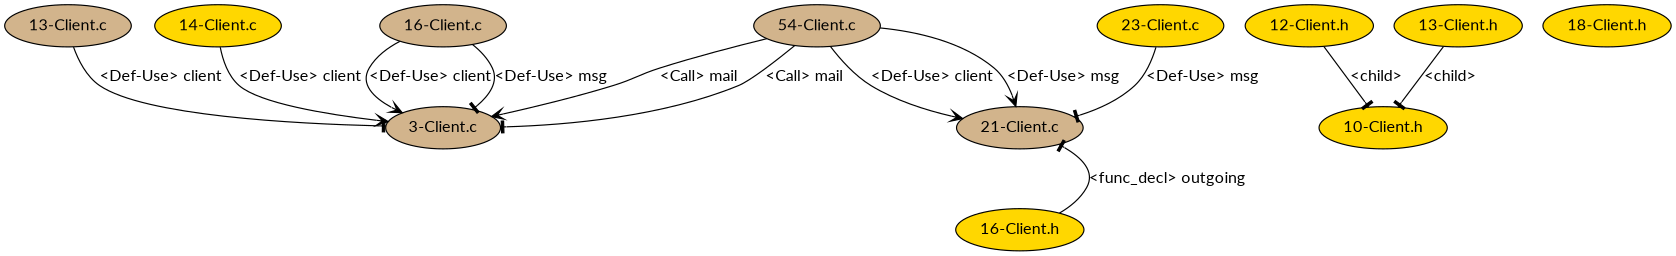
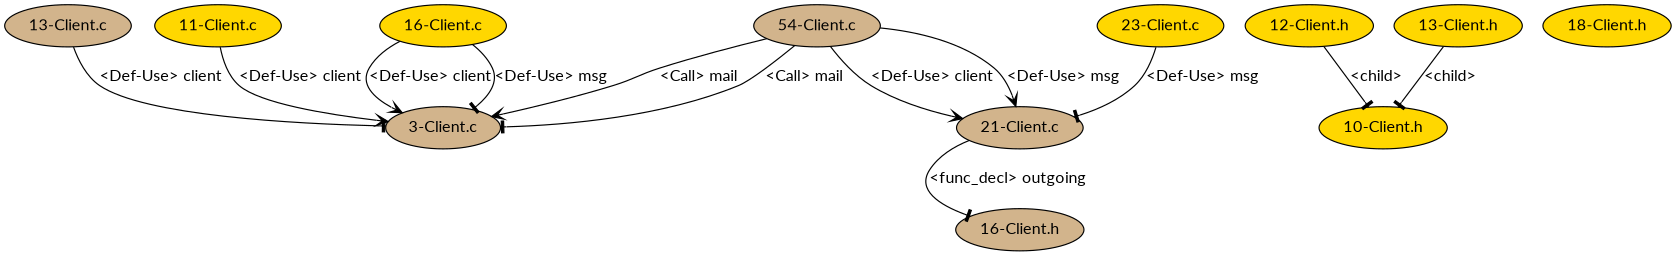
node "14-Client.c": label "14-Client.c" -> "11-Client.c"
node "16-Client.c": fillcolor tan -> gold
edge "16-Client.h" -> "21-Client.c": reversed
node "16-Client.h": fillcolor gold -> tan
